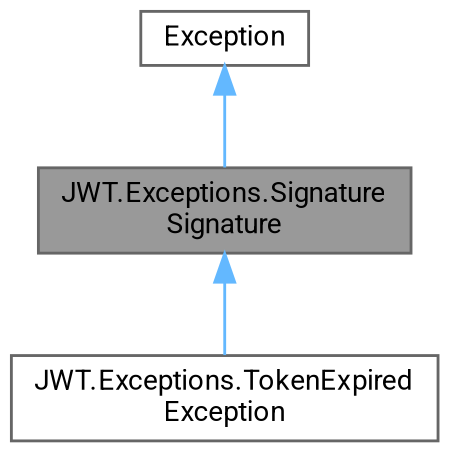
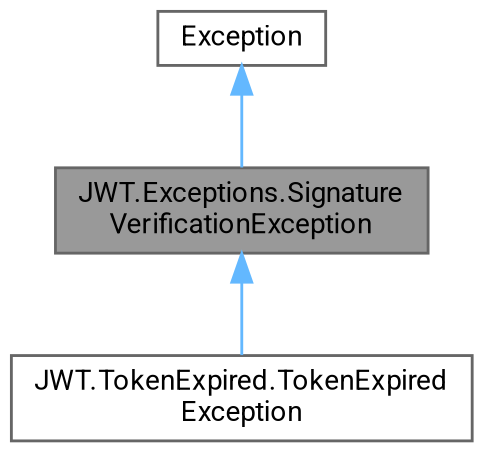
node "JWT.Exceptions.Signature Signature": label "JWT.Exceptions.Signature Signature" -> "JWT.Exceptions.Signature VerificationException"
node "JWT.Exceptions.TokenExpired Exception": label "JWT.Exceptions.TokenExpired Exception" -> "JWT.TokenExpired.TokenExpired Exception"
